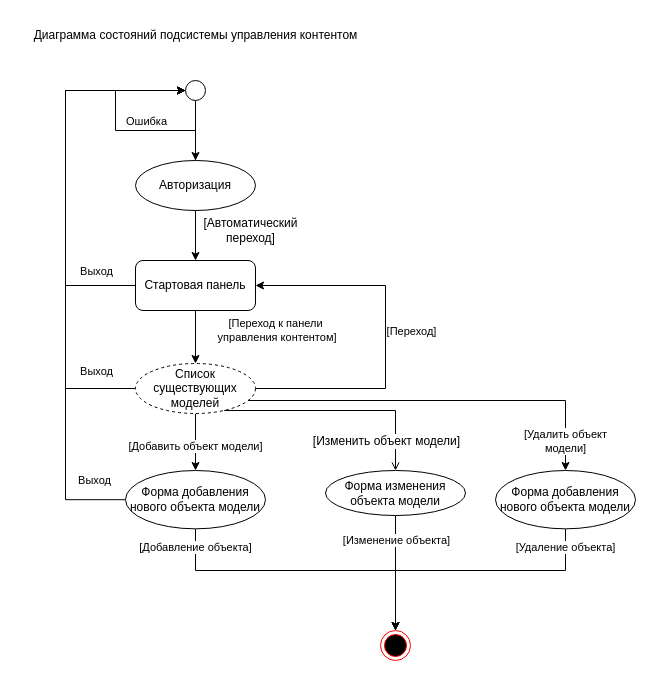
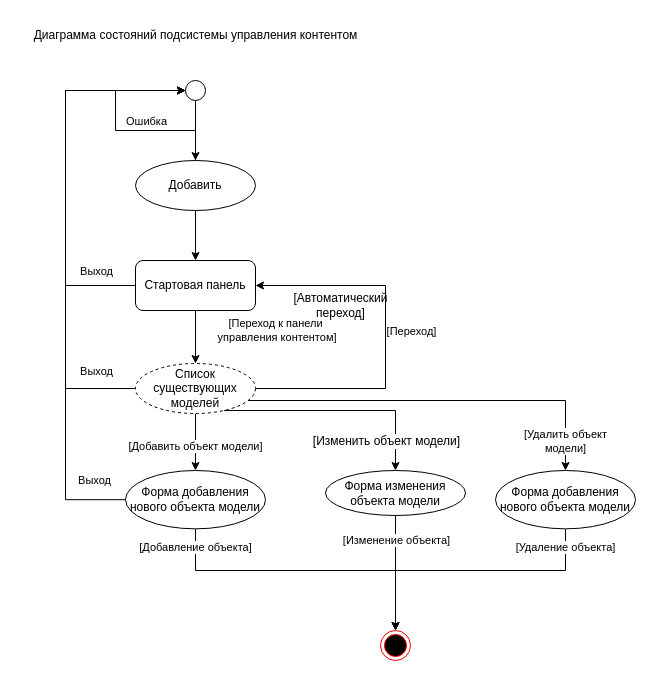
node "Авторизация": label "Авторизация" -> "Добавить"
node "[Автоматический переход]": moved (251, 231) -> (341, 306)
edge "Список существующих моделей" -> "Форма изменения объекта модели": arrowhead open -> classic
